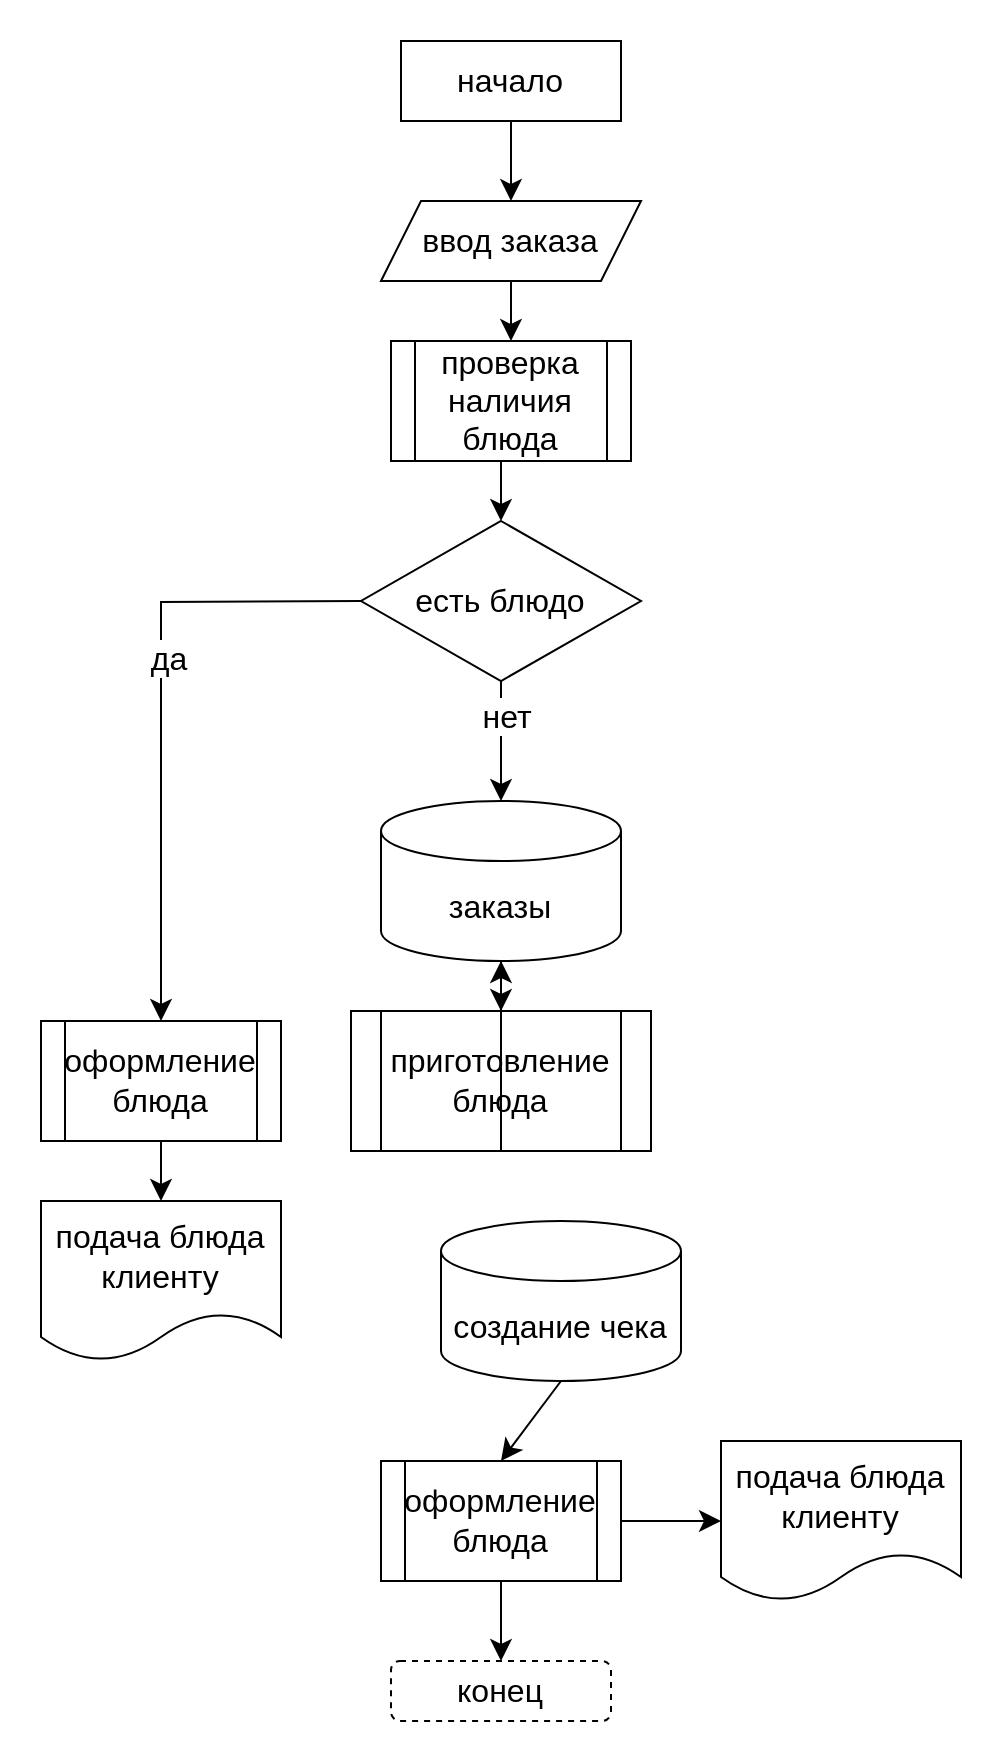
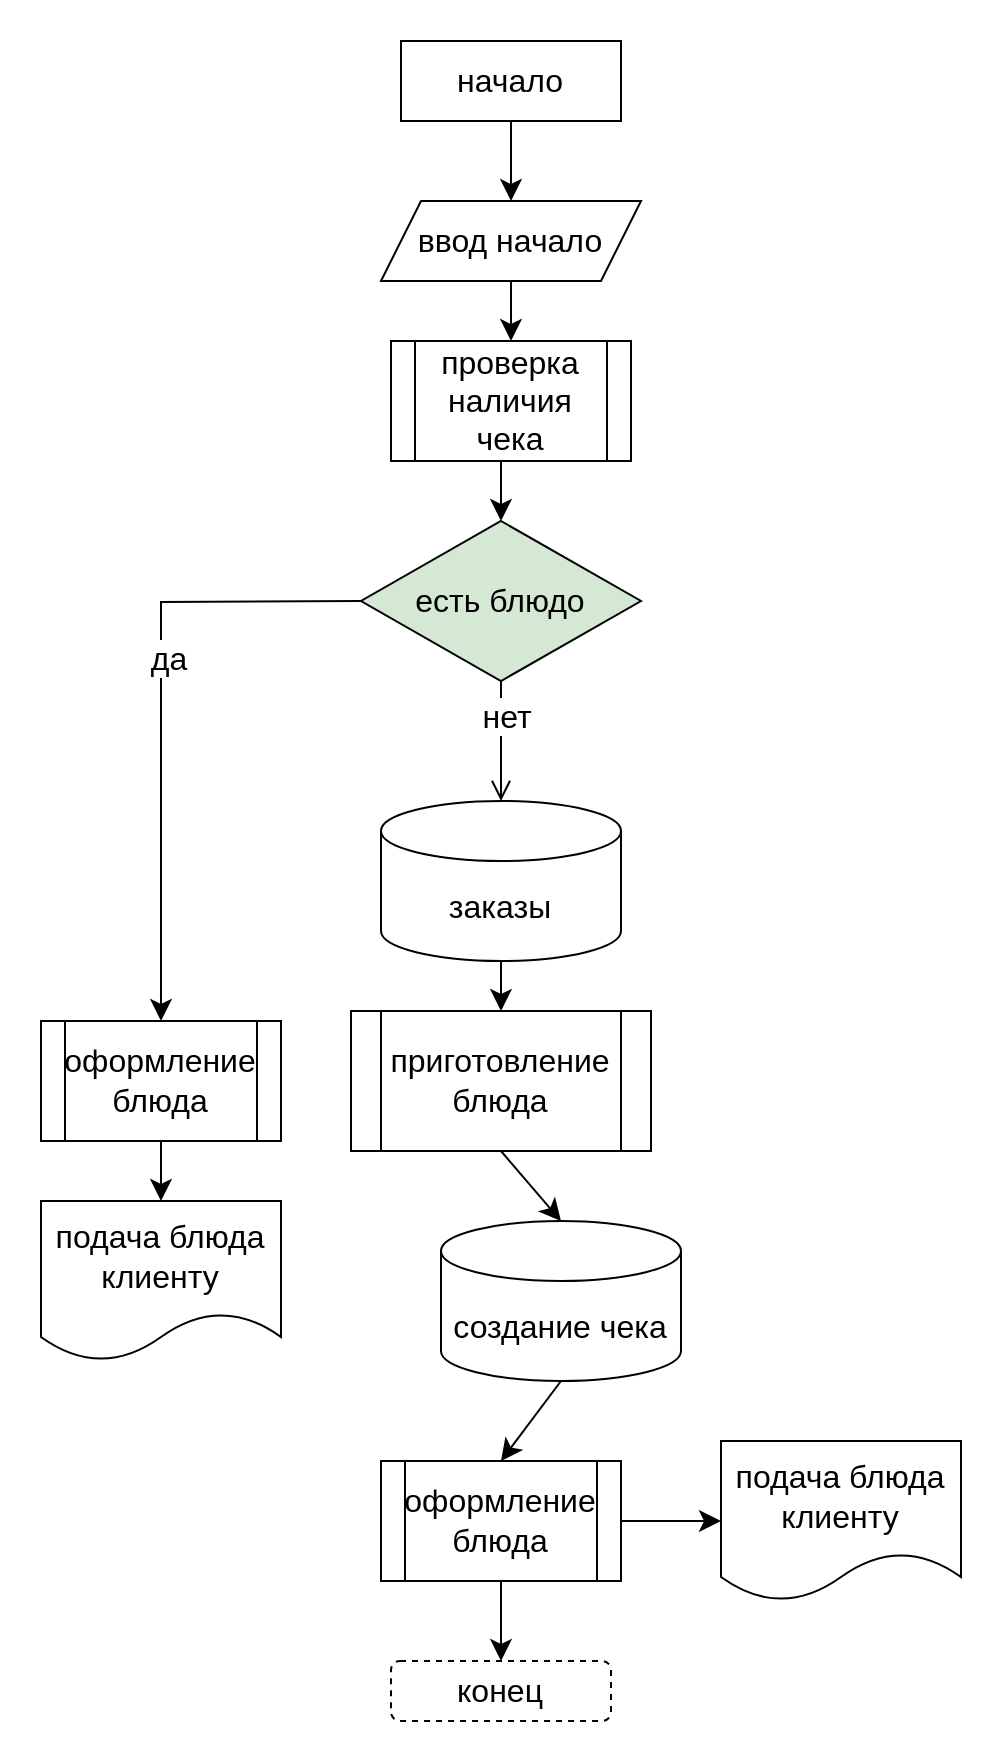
node "ввод заказа": label "ввод заказа" -> "ввод начало"
node "проверка наличия блюда": label "проверка наличия блюда" -> "проверка наличия чека"
node "есть блюдо": fillcolor #ffffff -> #d5e8d4
edge "есть блюдо" -> "заказы": arrowhead classic -> open
edge "приготовление блюда" -> "заказы": now "приготовление блюда" -> "создание чека"
